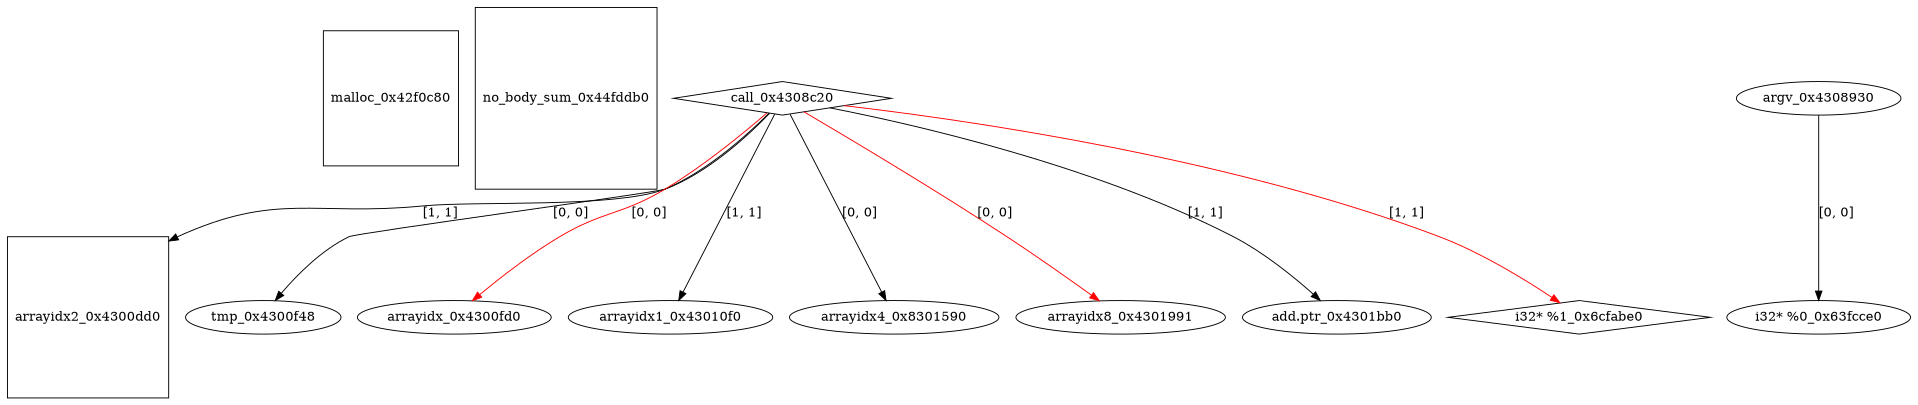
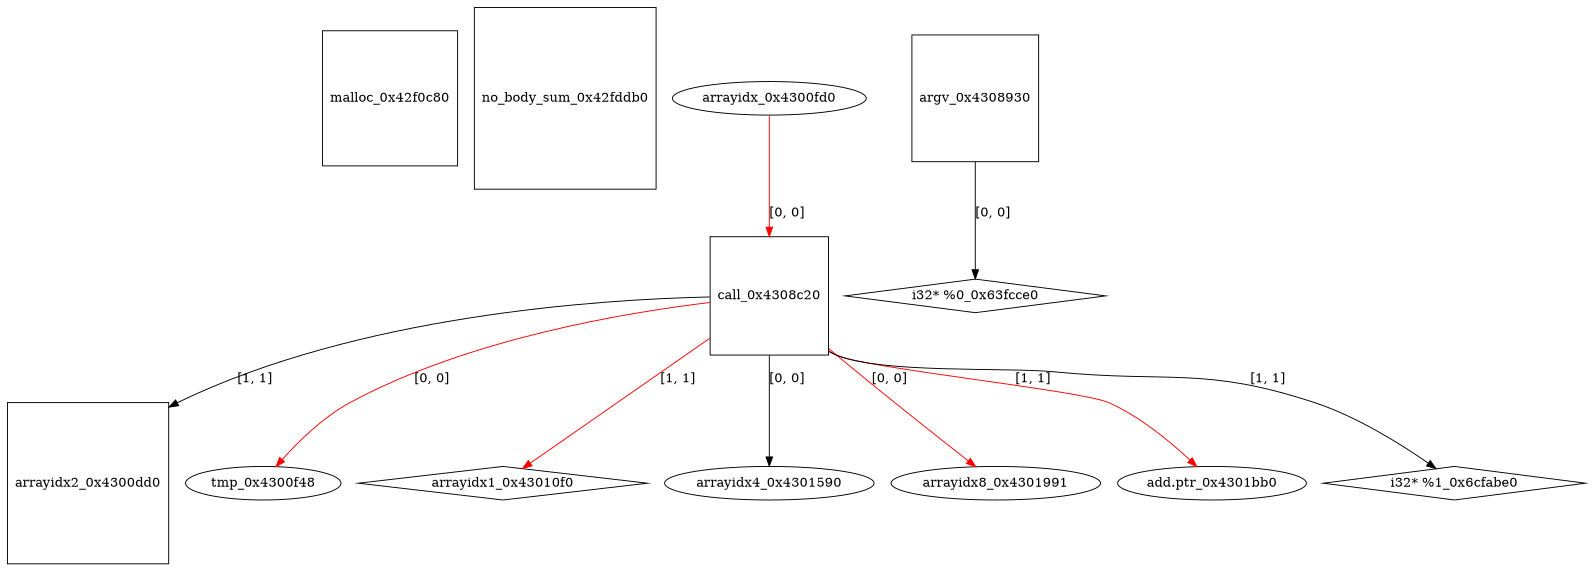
node "no_body_sum_0x44fddb0": label "no_body_sum_0x44fddb0" -> "no_body_sum_0x42fddb0"
node "call_0x4308c20": shape diamond -> square
node "argv_0x4308930": shape ellipse -> square
edge "call_0x4308c20" -> "i32* %1_0x6cfabe0": color red -> black
edge "call_0x4308c20" -> "add.ptr_0x4301bb0": color black -> red
edge "call_0x4308c20" -> "arrayidx1_0x43010f0": color black -> red
edge "call_0x4308c20" -> "arrayidx_0x4300fd0": reversed
edge "call_0x4308c20" -> "tmp_0x4300f48": color black -> red
node "arrayidx1_0x43010f0": shape ellipse -> diamond
node "arrayidx4_0x8301590": label "arrayidx4_0x8301590" -> "arrayidx4_0x4301590"
node "i32* %0_0x63fcce0": shape ellipse -> diamond
